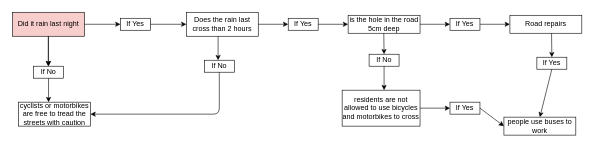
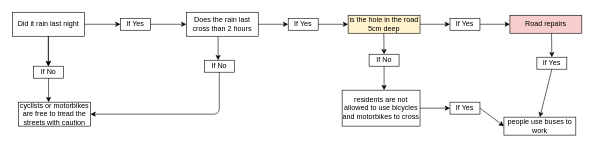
node "Did it rain last night": fillcolor #f8cecc -> #ffffff
node "is the hole in the road 5cm deep": fillcolor #ffffff -> #fff2cc
node "Road repairs": fillcolor #ffffff -> #f8cecc
